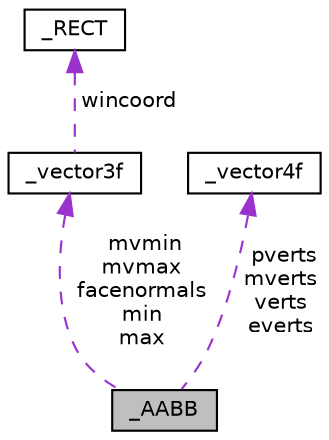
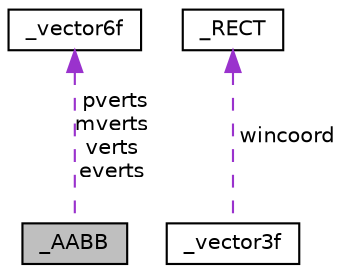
node "_vector4f": label "_vector4f" -> "_vector6f"
edge "_AABB" -> "_vector3f": removed, label "mvmin mvmax facenormals min max"
